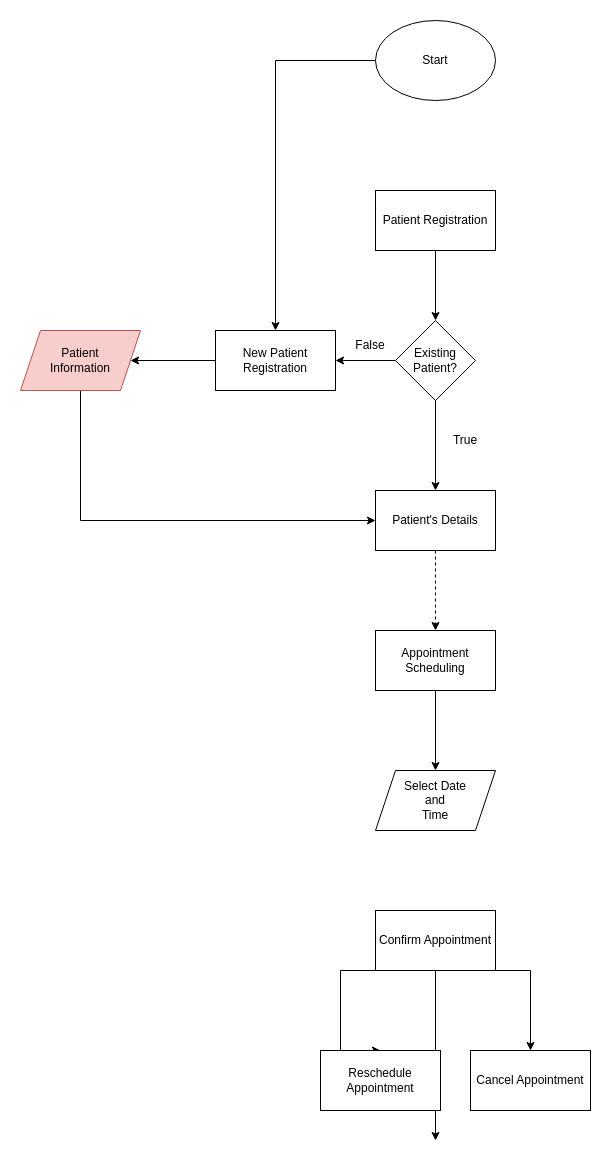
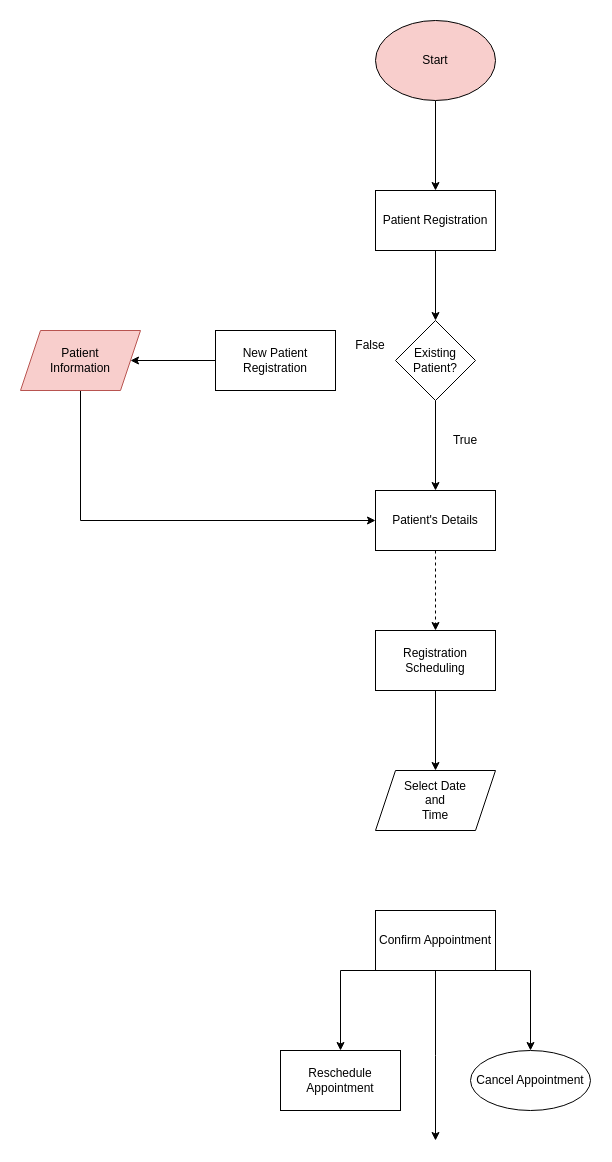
node "Start": fillcolor #ffffff -> #f8cecc
edge "Start" -> "New Patient Registration": now "Start" -> "Patient Registration"
edge "Existing Patient?" -> "New Patient Registration": removed
node "Appointment Scheduling": label "Appointment Scheduling" -> "Registration Scheduling"
node "Reschedule Appointment": moved (381, 1081) -> (341, 1081)
node "Cancel Appointment": shape rectangle -> ellipse
